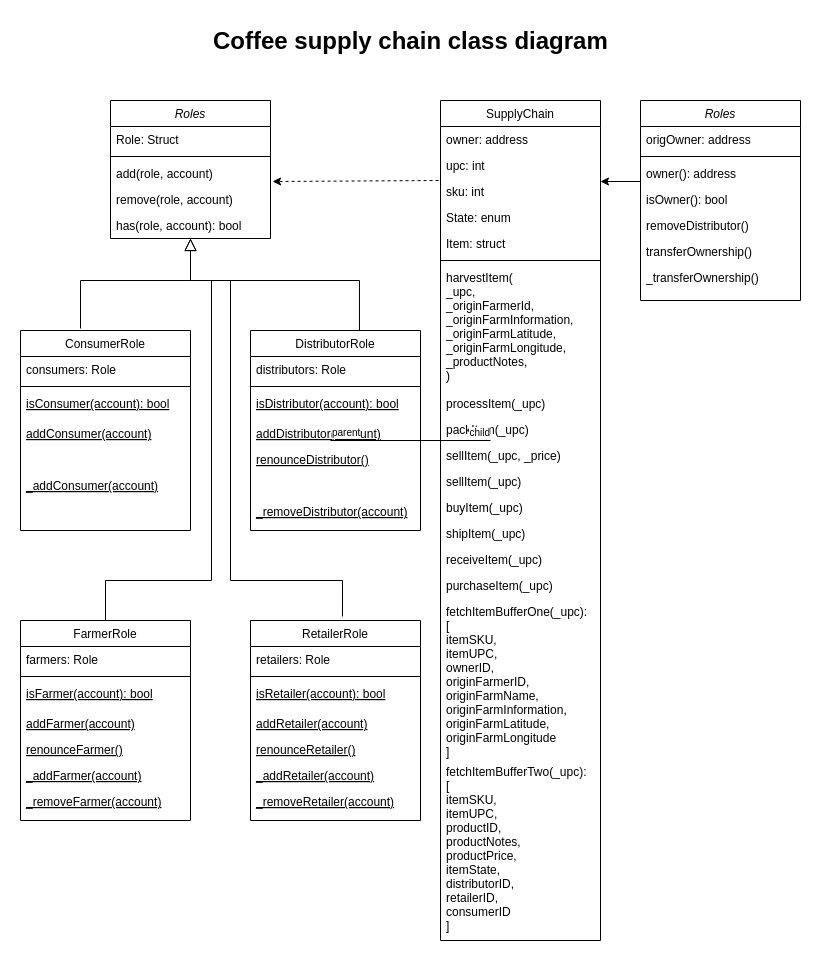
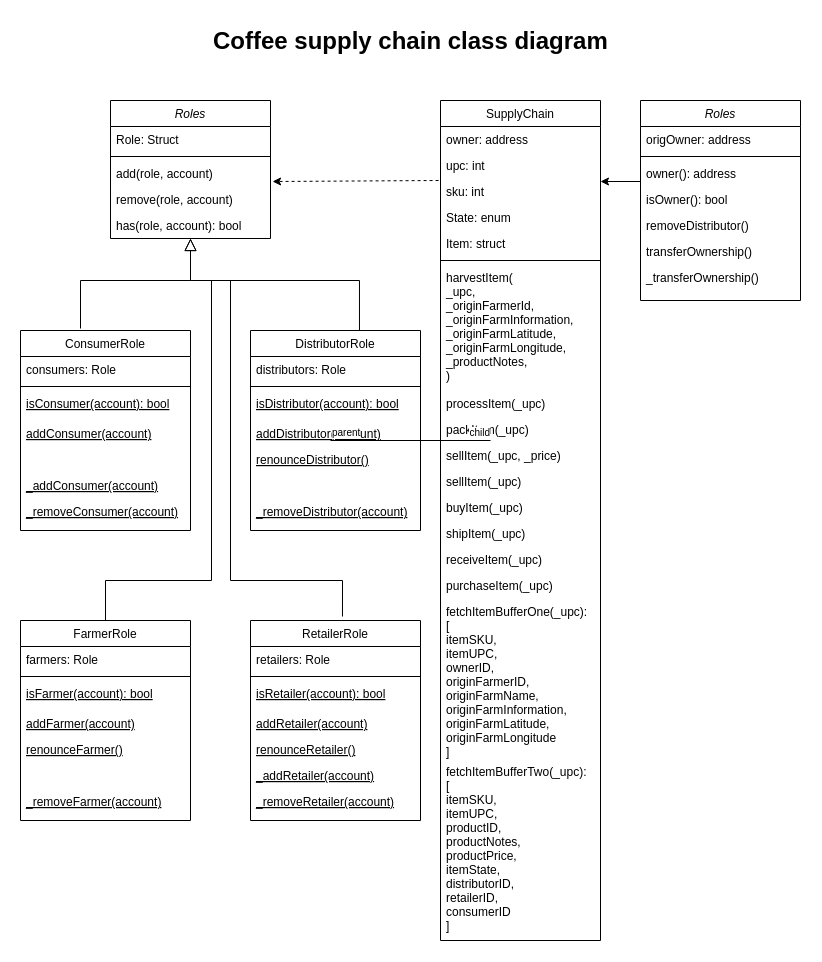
node "_removeConsumer(account)": added
node "_addFarmer(account)": removed
